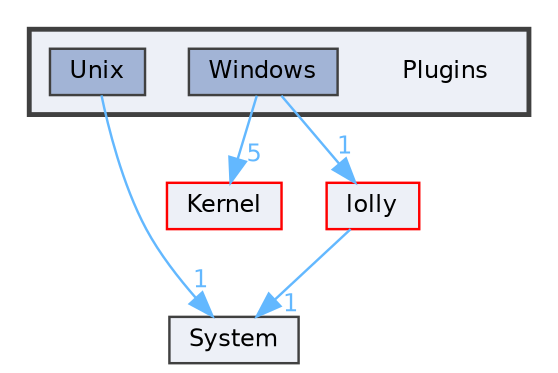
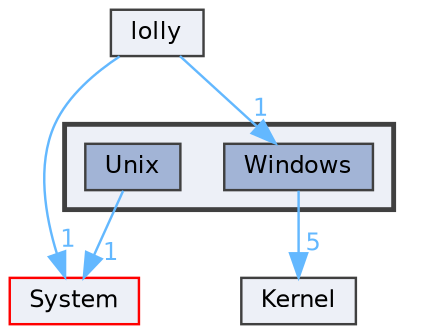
node "Plugins": removed
edge "Windows" -> "lolly": reversed
node "Kernel": color red -> grey25
node "lolly": color red -> grey25
node "System": color grey25 -> red
